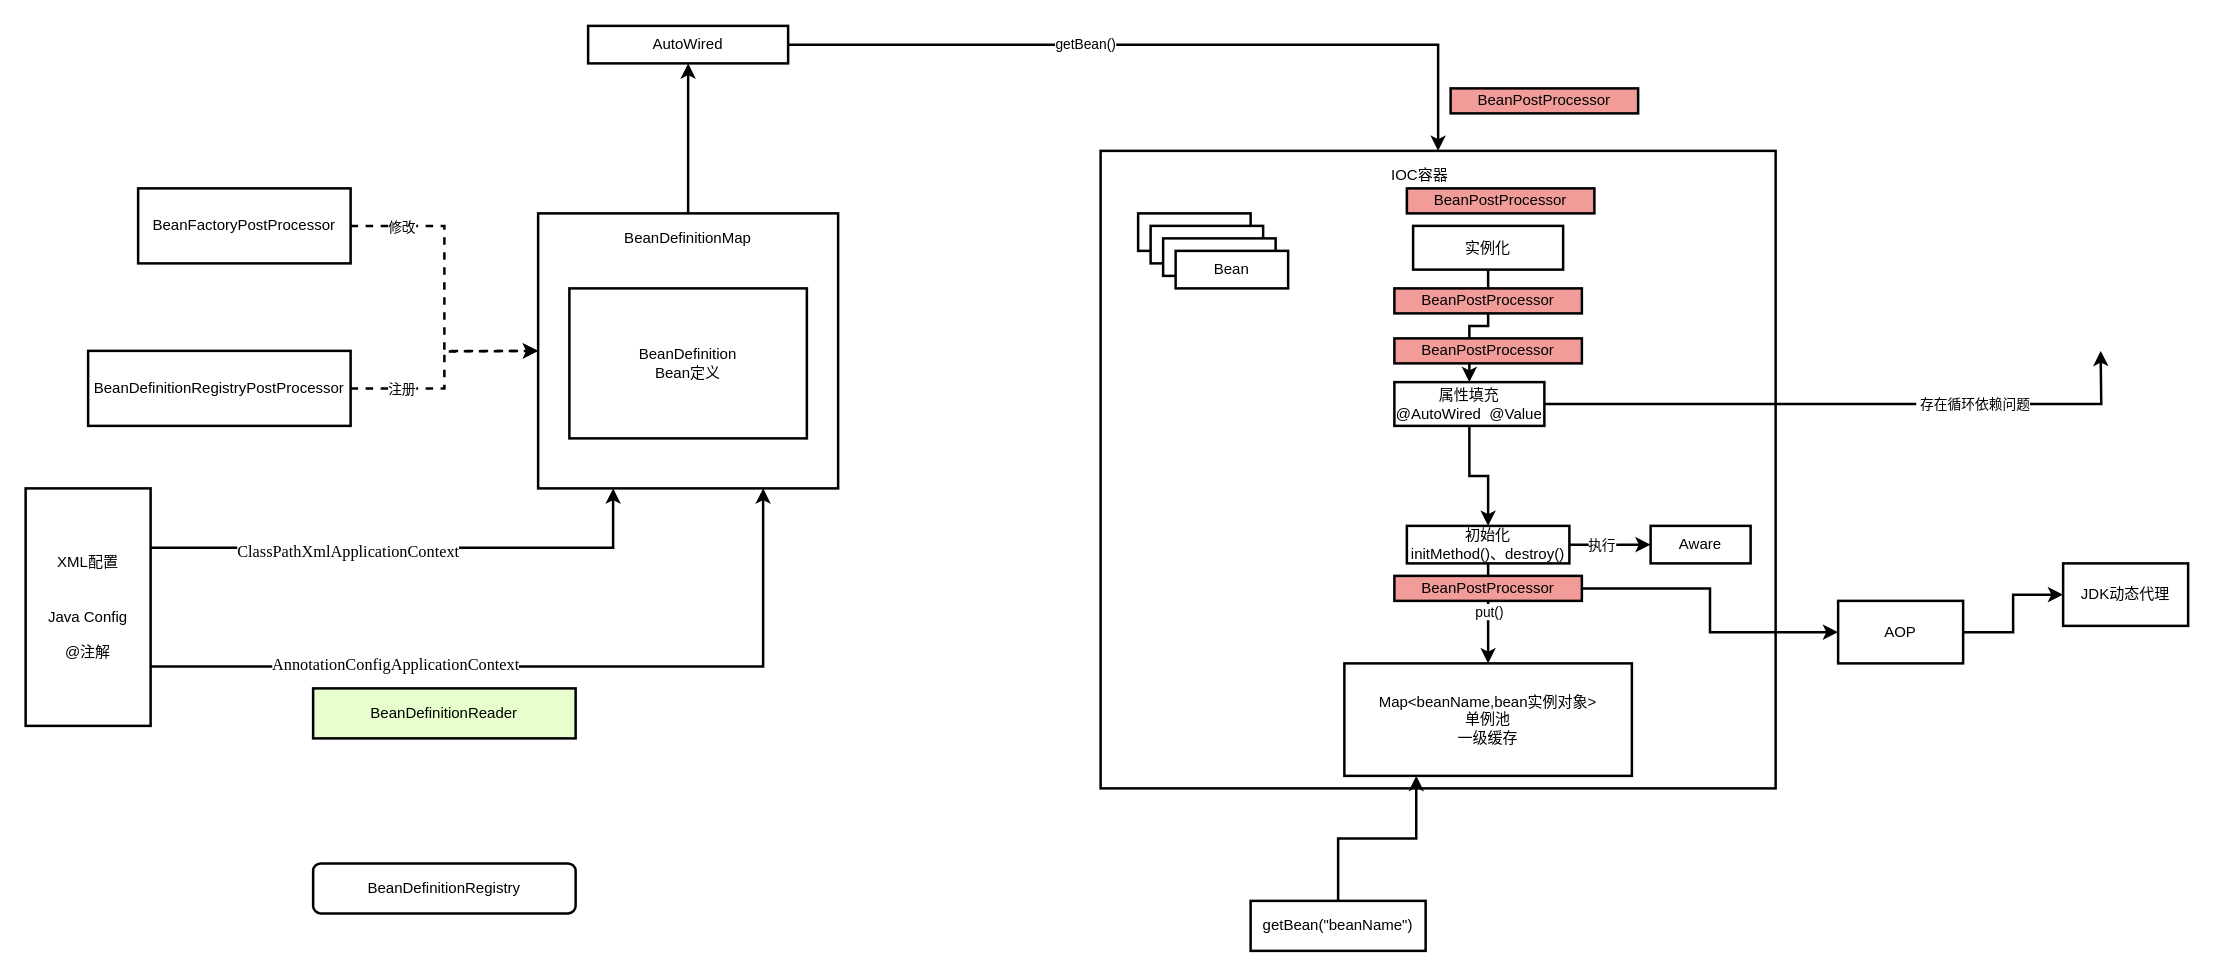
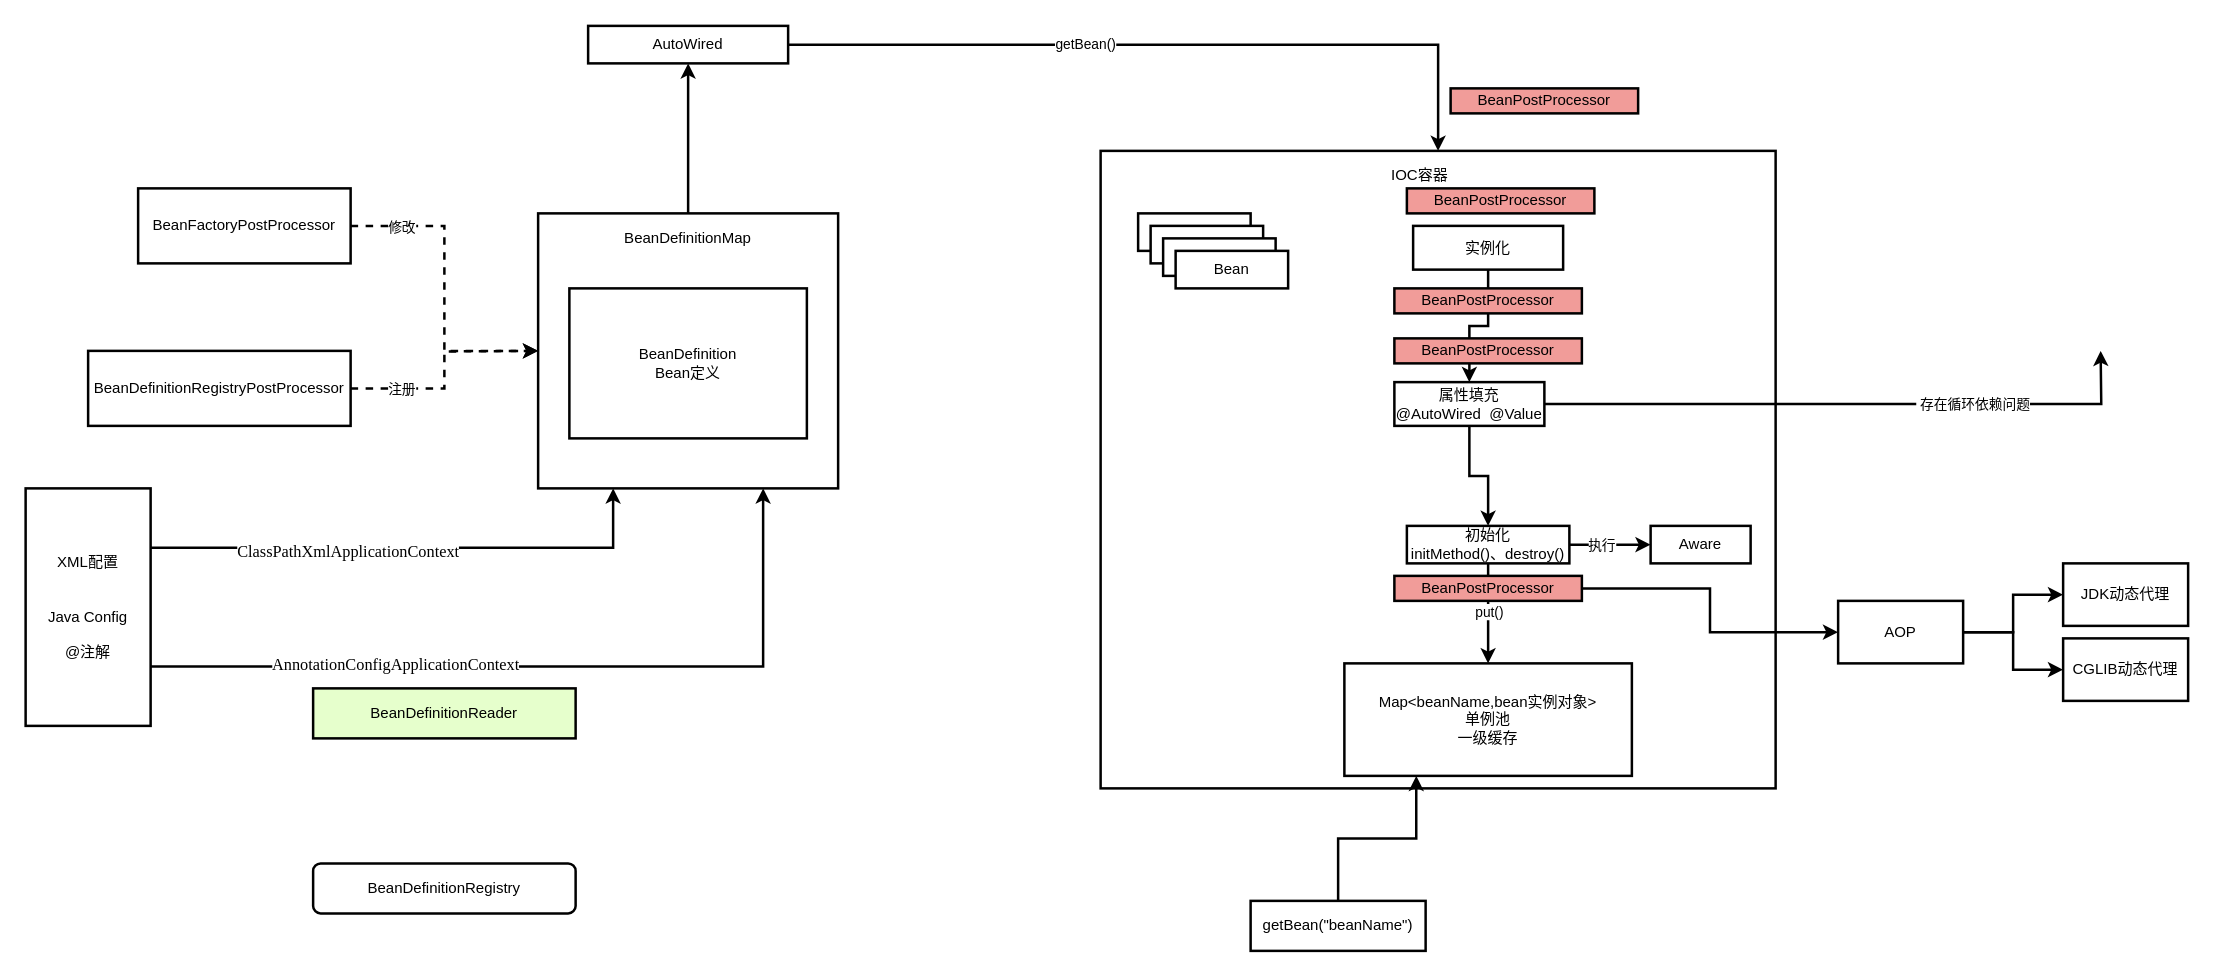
edge "AOP" -> "CGLIB动态代理": added
node "CGLIB动态代理": added
